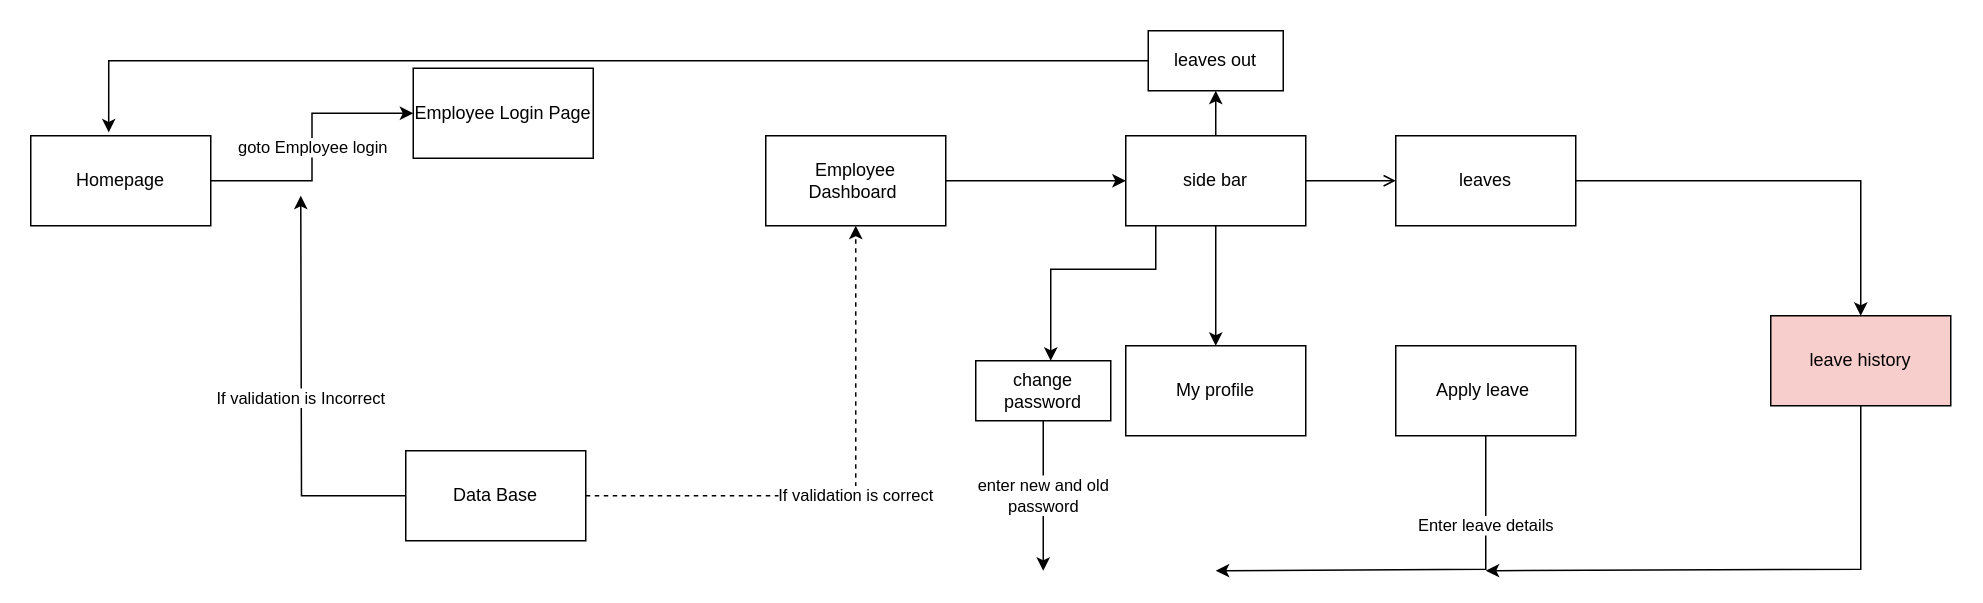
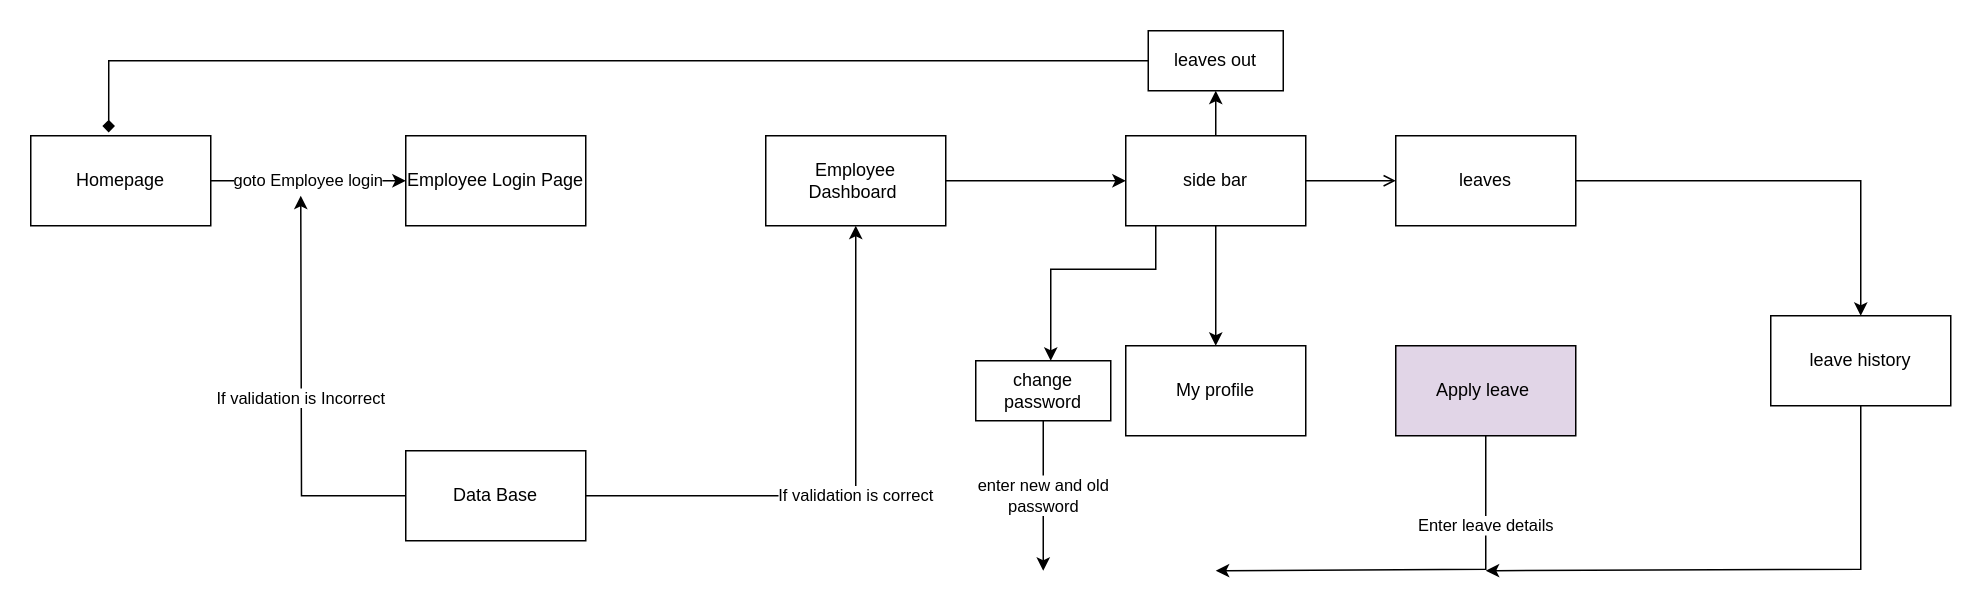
node "Employee Login Page": moved (503, 113) -> (496, 181)
edge "leaves out" -> "Homepage": arrowhead classic -> diamond
edge "Data Base" -> "Employee Dashboard": style dashed -> solid
node "leave history": fillcolor #f8cecc -> #ffffff
node "Apply leave": fillcolor #ffffff -> #e1d5e7
